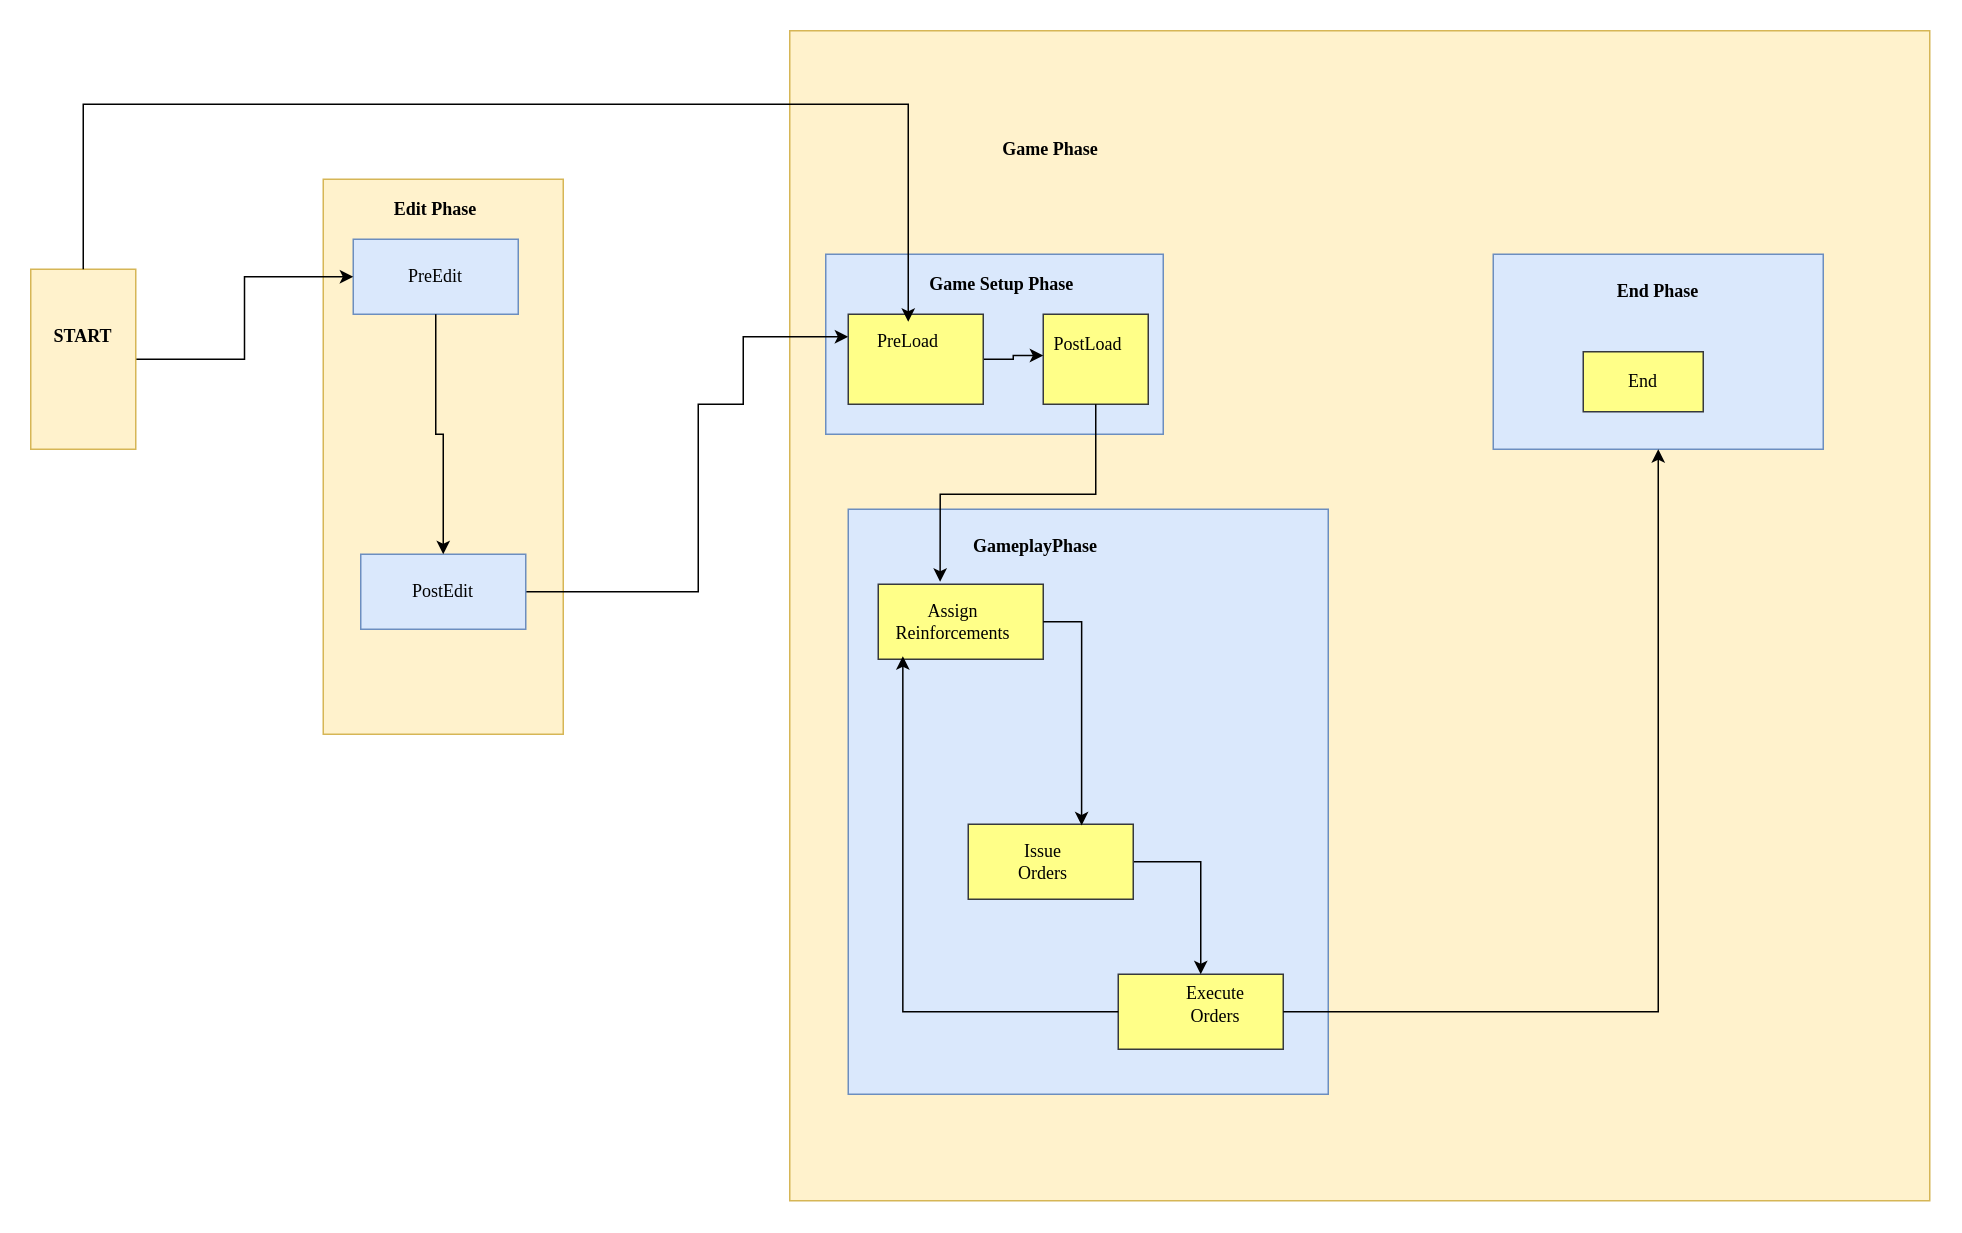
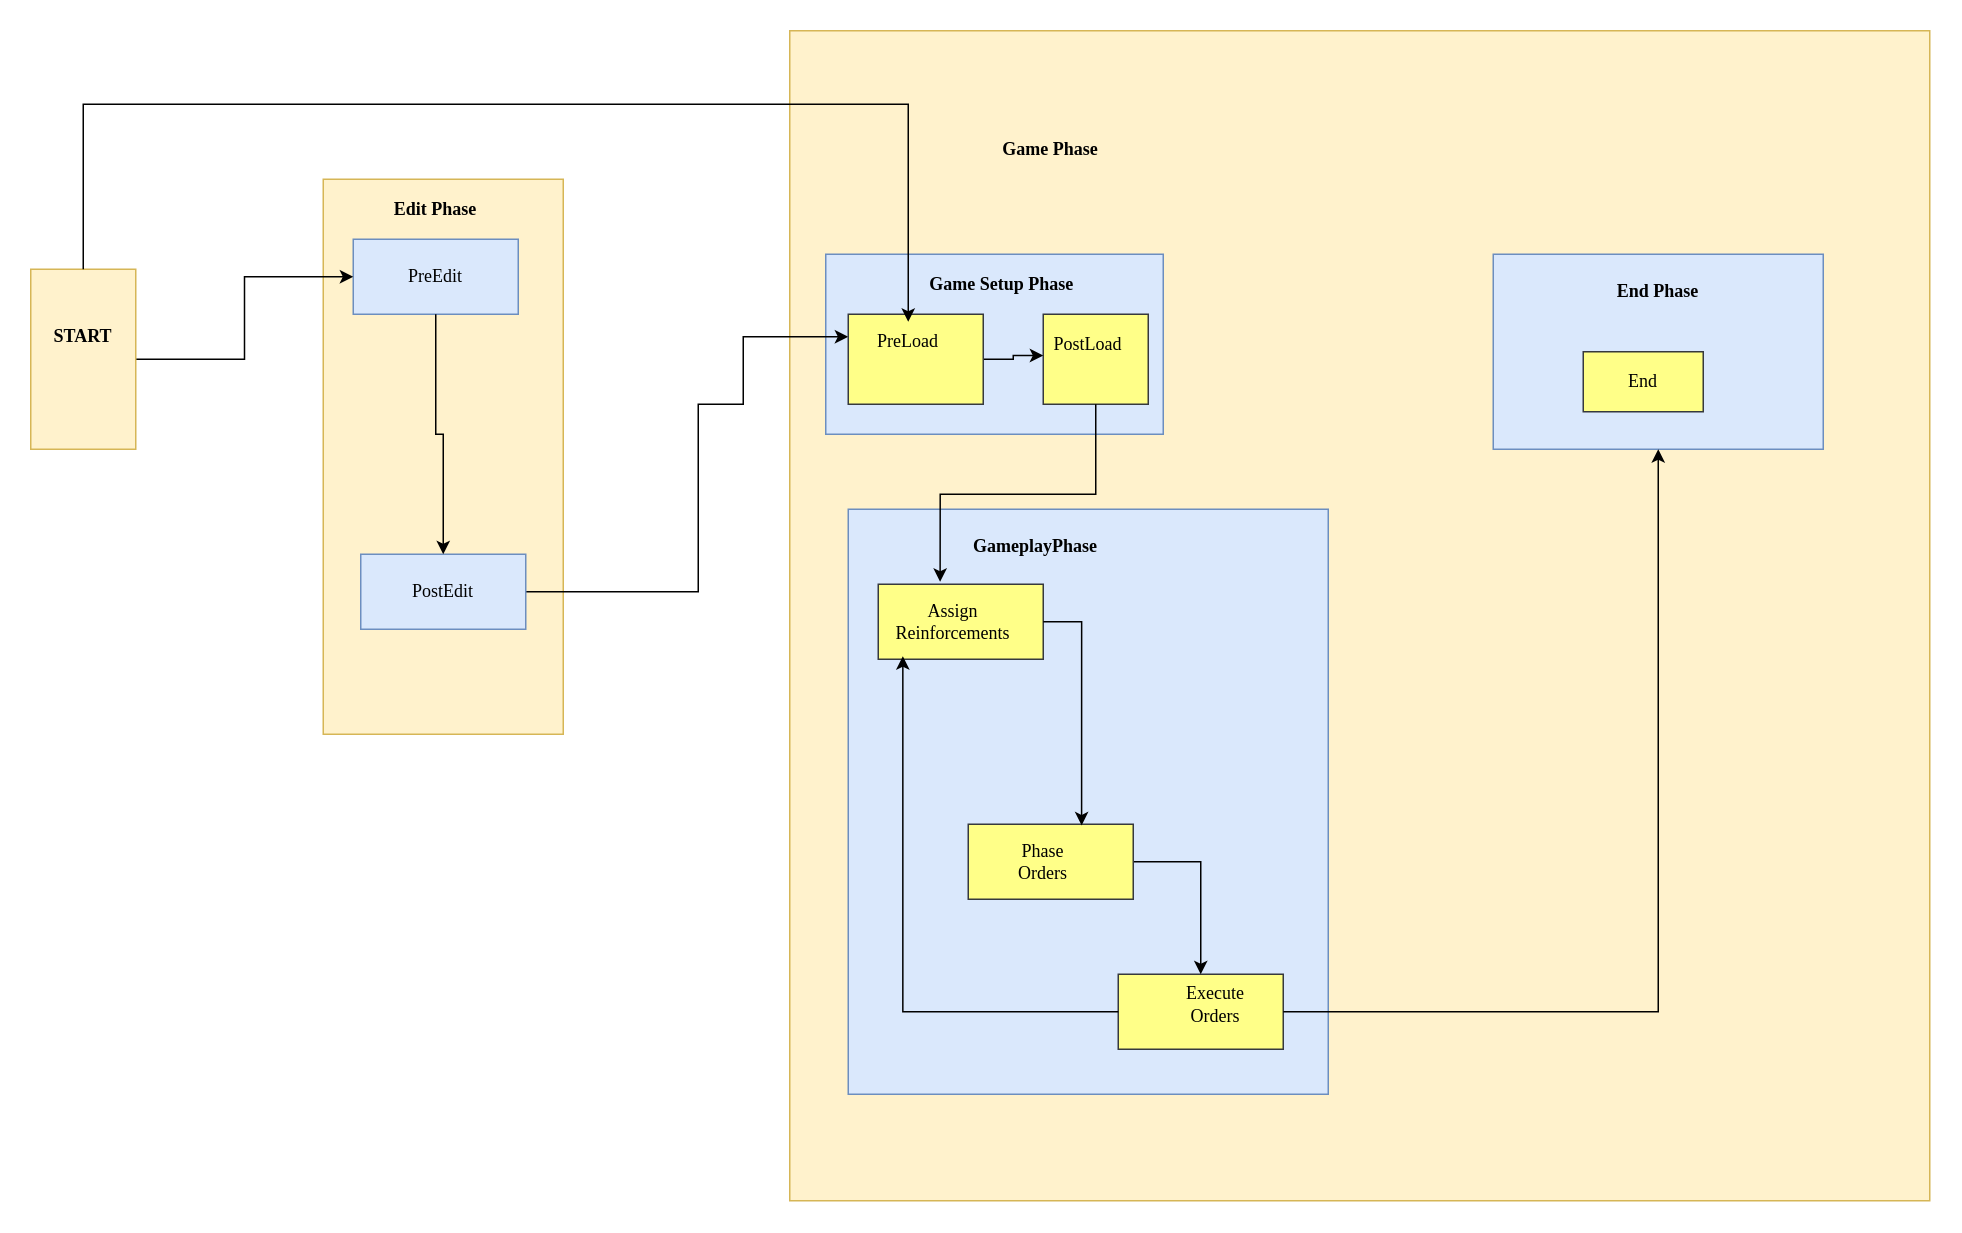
node "Issue Orders": label "Issue Orders" -> "Phase Orders"
